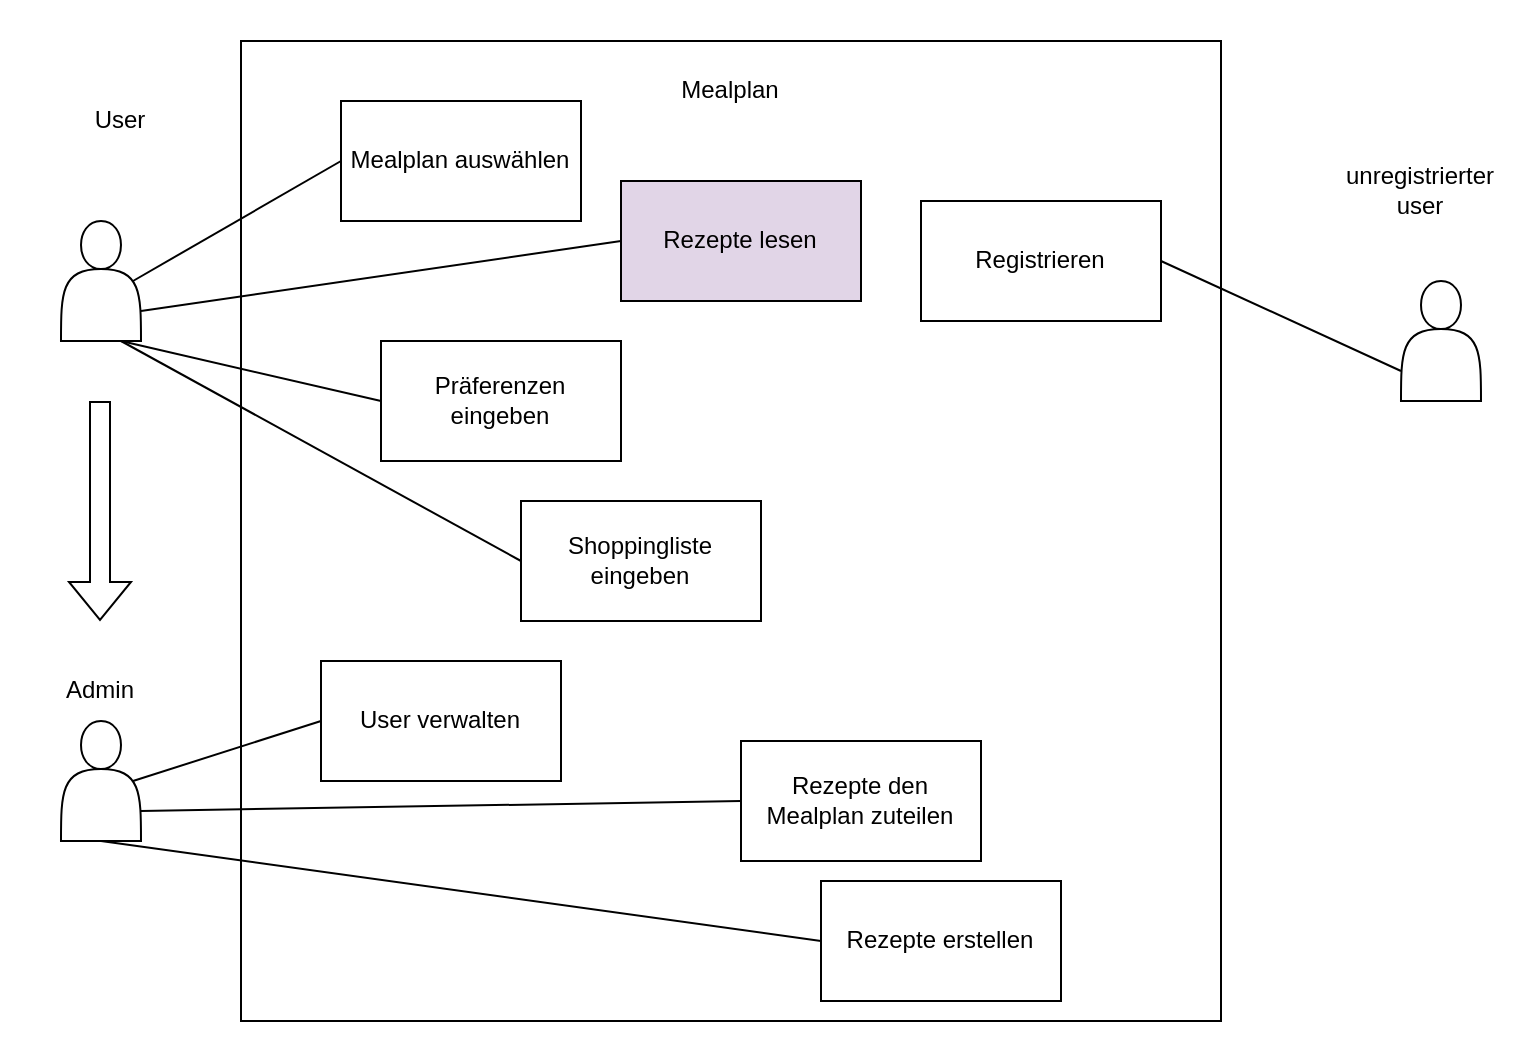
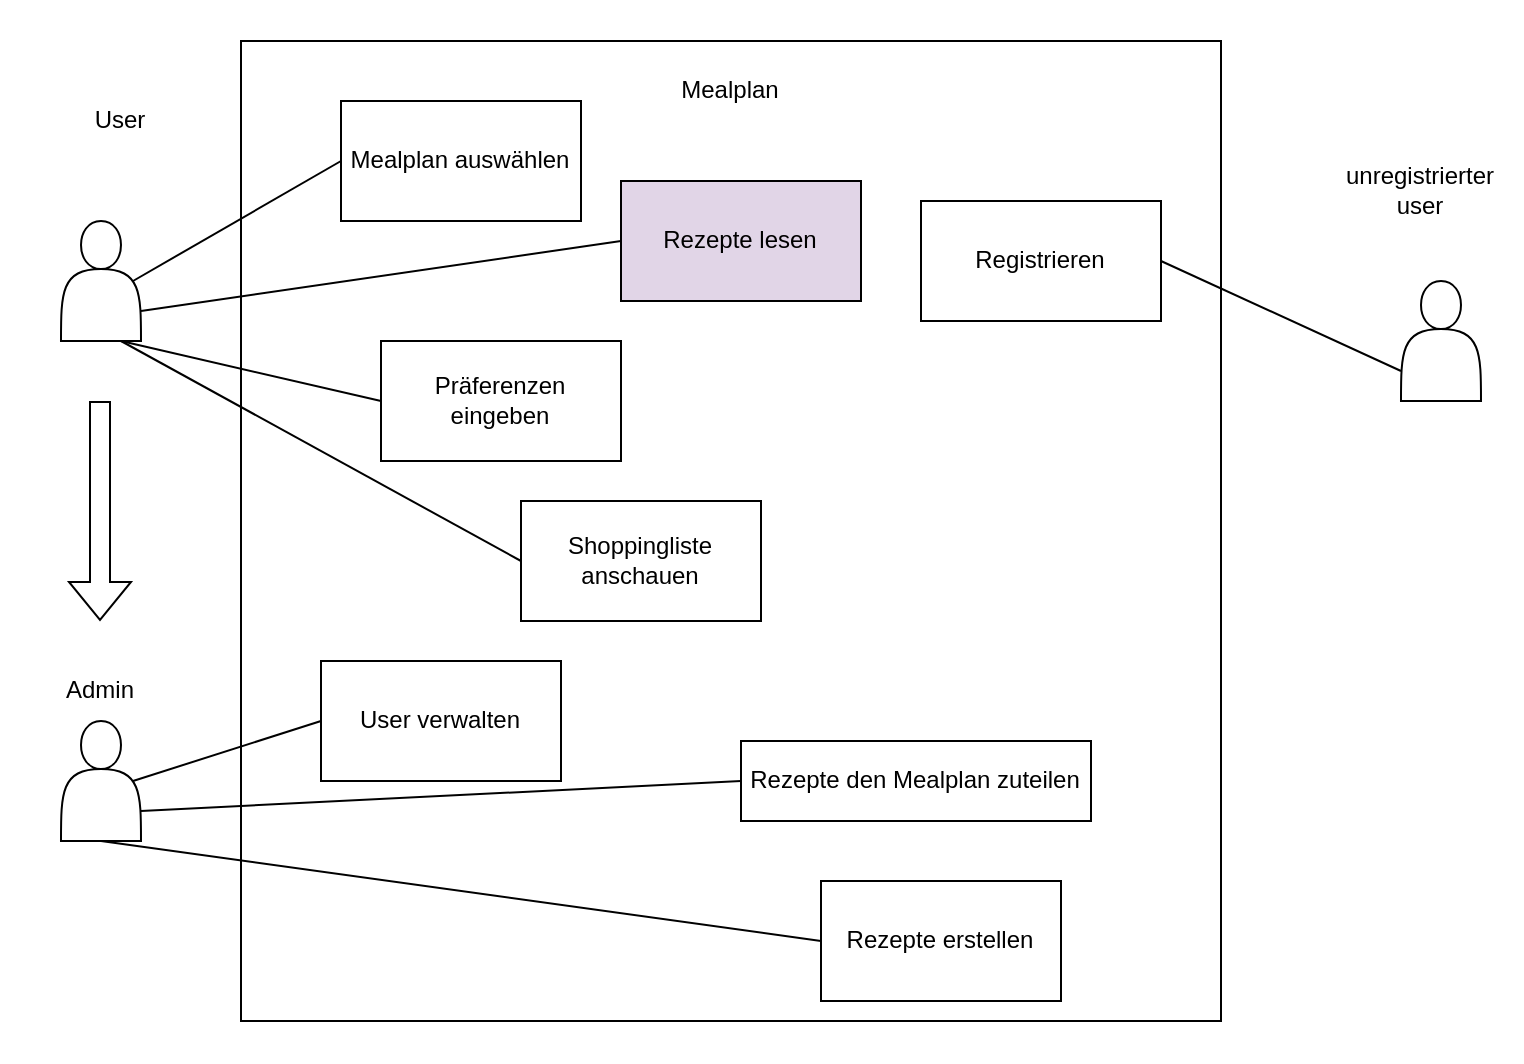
node "Shoppingliste eingeben": label "Shoppingliste eingeben" -> "Shoppingliste anschauen"
node "Rezepte den Mealplan zuteilen": size 240x120 -> 350x80
